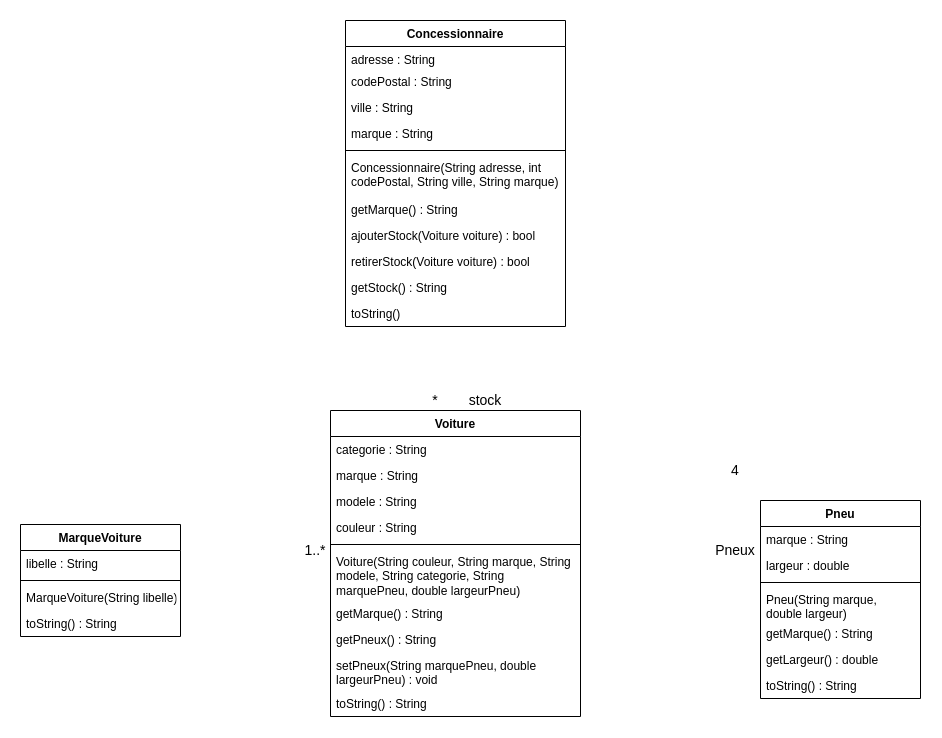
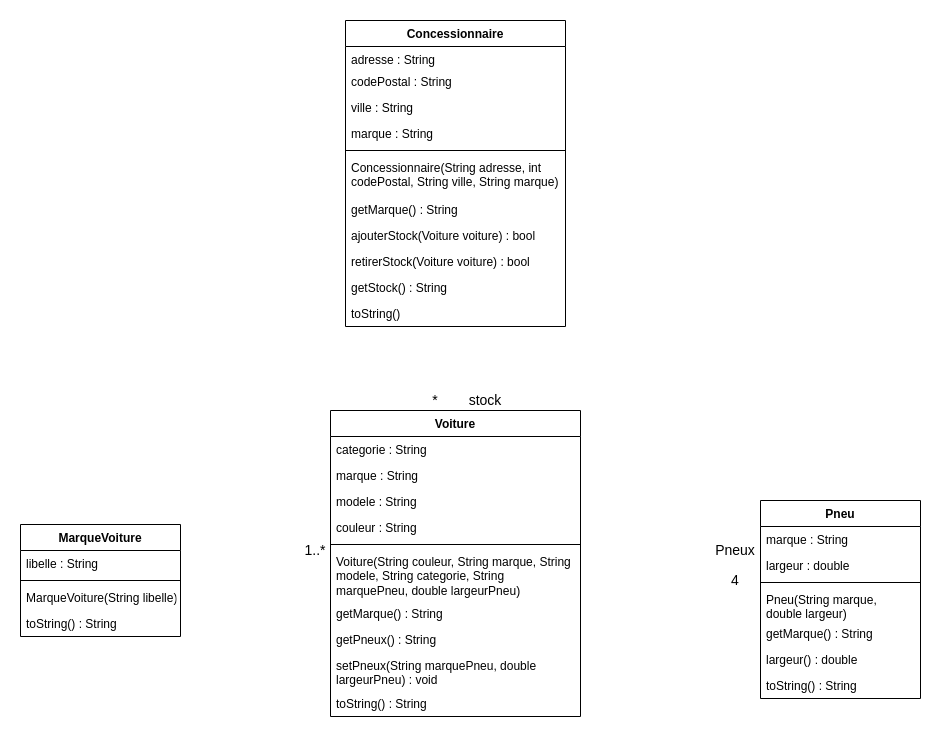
node "4": moved (736, 471) -> (736, 581)
node "getLargeur() : double": label "getLargeur() : double" -> "largeur() : double"
